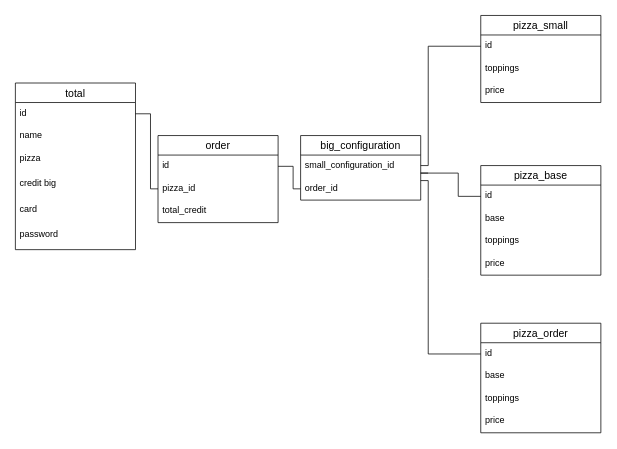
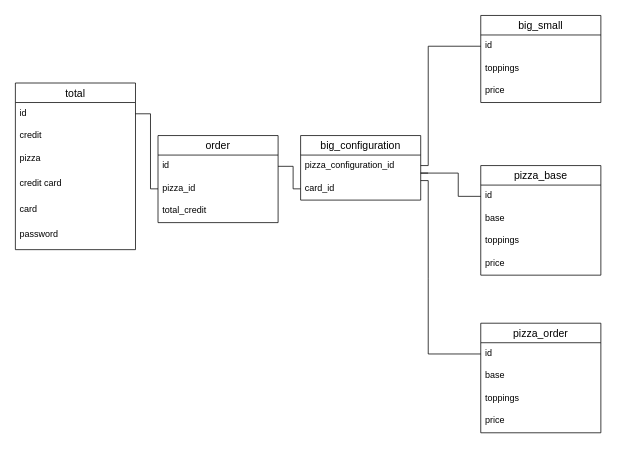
node "pizza_small": label "pizza_small" -> "big_small"
node "name": label "name" -> "credit"
node "small_configuration_id": label "small_configuration_id" -> "pizza_configuration_id"
node "credit big": label "credit big" -> "credit card"
node "order_id": label "order_id" -> "card_id"
